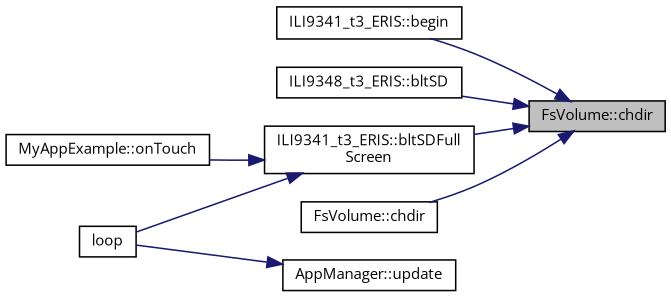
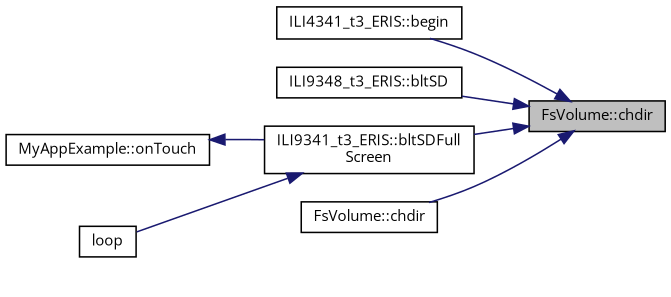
node "ILI9341_t3_ERIS::begin": label "ILI9341_t3_ERIS::begin" -> "ILI4341_t3_ERIS::begin"
edge "MyAppExample::onTouch" -> "ILI9341_t3_ERIS::bltSDFull Screen": reversed
node "AppManager::update": removed
